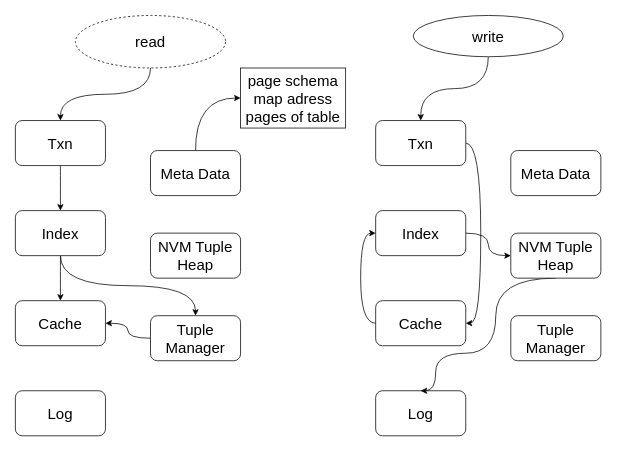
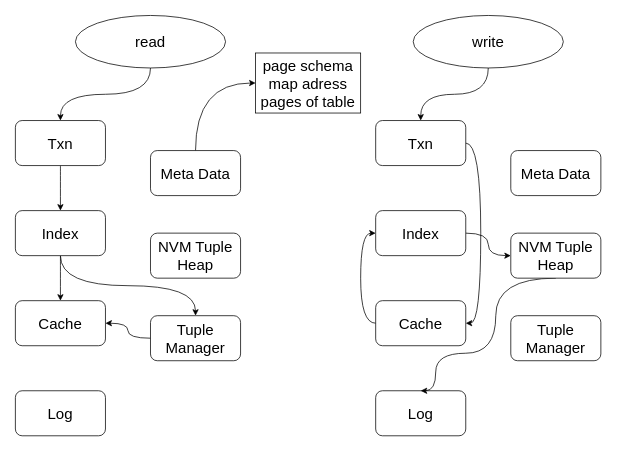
node "write": size 150x41 -> 150x53
node "read": style dashed -> solid
node "page schema map adress pages of table": moved (293, 98) -> (308, 83)
